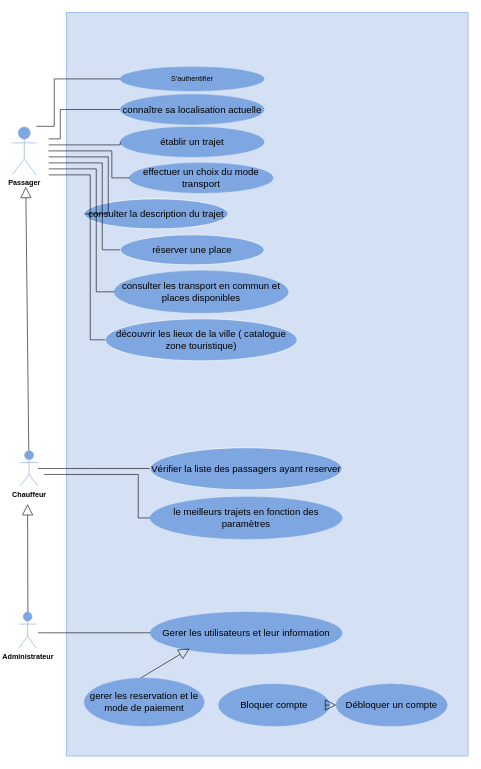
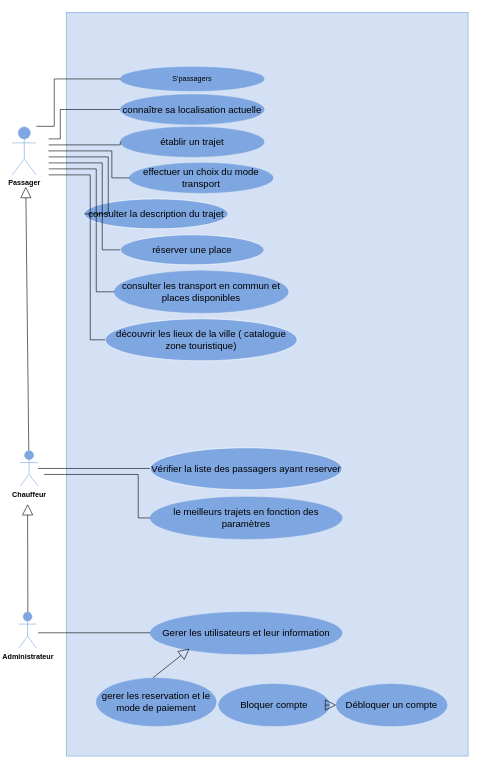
node "S'authentifier": label "S'authentifier" -> "S'passagers"
node "gerer les reservation et le mode de paiement": moved (144, 702) -> (156, 702)
